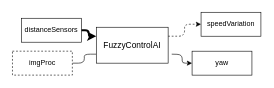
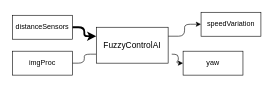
node "distanceSensors": moved (51, 30) -> (42, 27)
edge "FuzzyControlAI" -> "speedVariation": style dashed -> solid
node "imgProc": style dashed -> solid
node "yaw": moved (222, 63) -> (213, 63)
